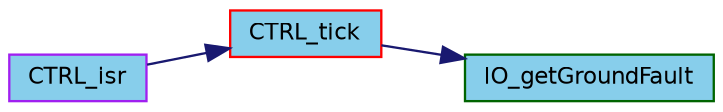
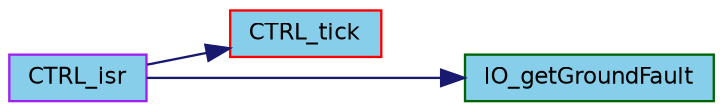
edge "CTRL_tick" -> "IO_getGroundFault": now "CTRL_isr" -> "IO_getGroundFault"
